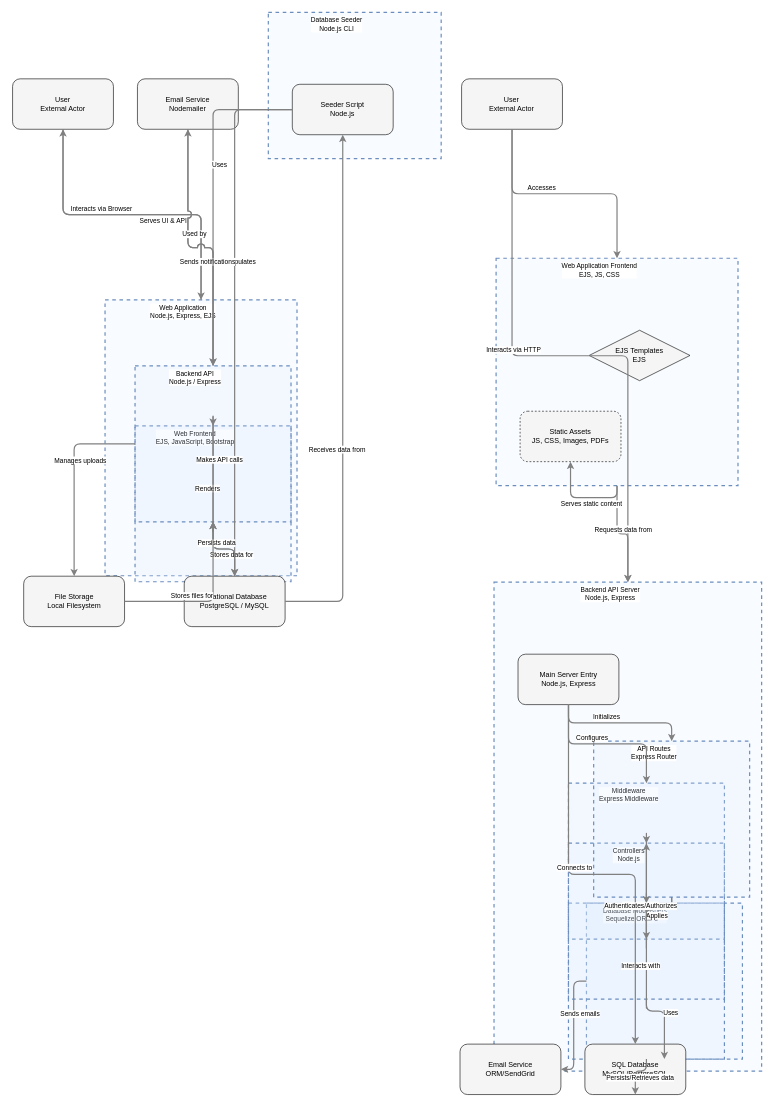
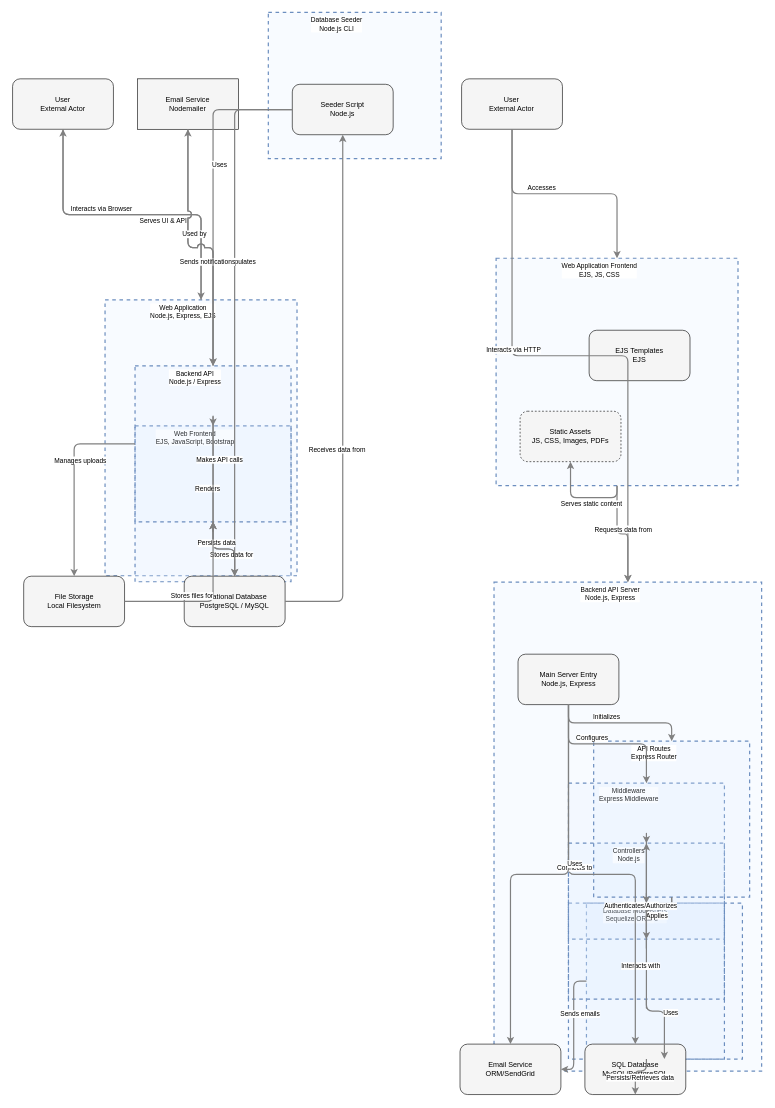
node "Email Service Nodemailer": shape rounded rectangle -> rectangle
node "EJS Templates EJS": shape diamond -> rounded rectangle
edge "Main Server Entry Node.js, Express" -> "Email Service ORM/SendGrid": added, label "Uses"
